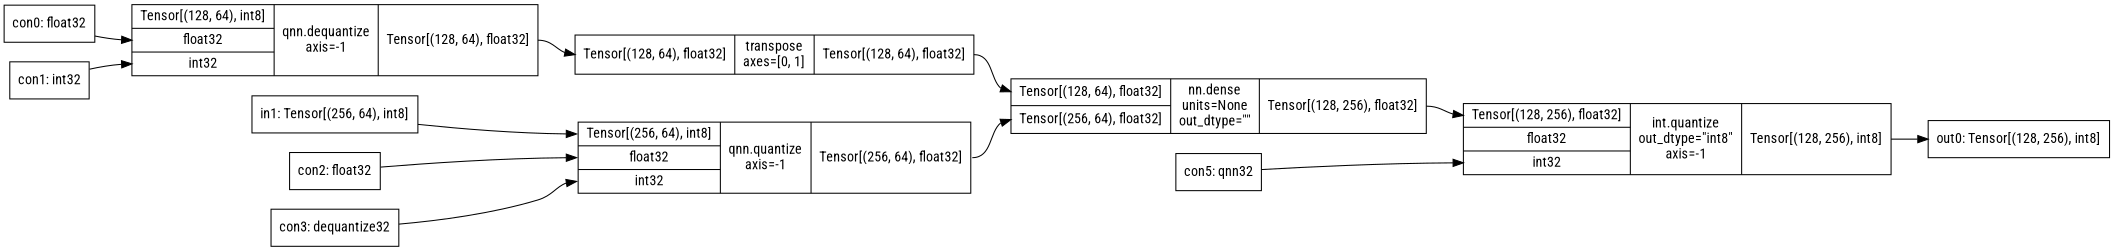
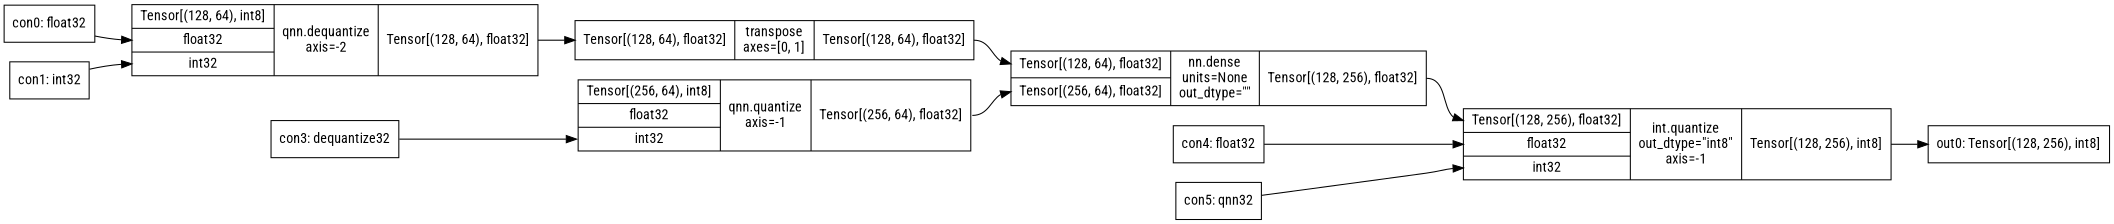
node "Tensor[(128, 64), int8]": text "axis=-1" -> "axis=-2"
node "in1: Tensor[(256, 64), int8]": removed
node "con4: float32": added
node "con2: float32": removed
